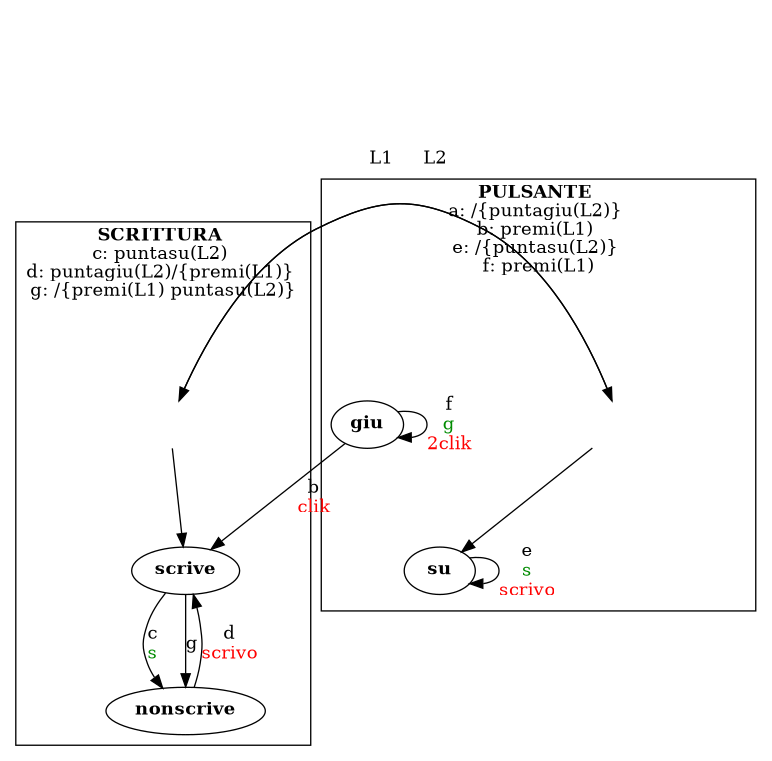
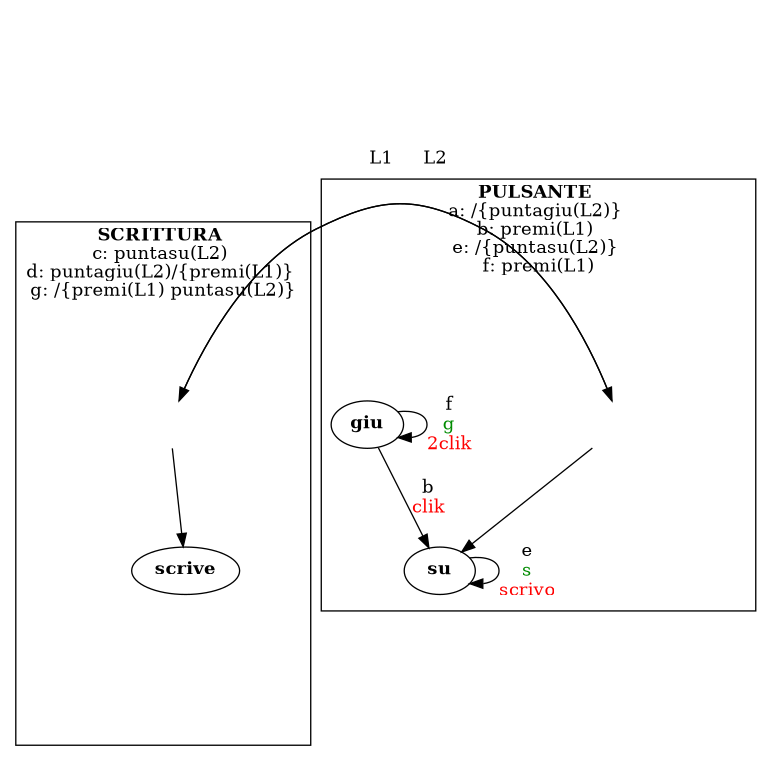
edge "giu" -> "scrive": now "giu" -> "su"
node "nonscrive": removed
